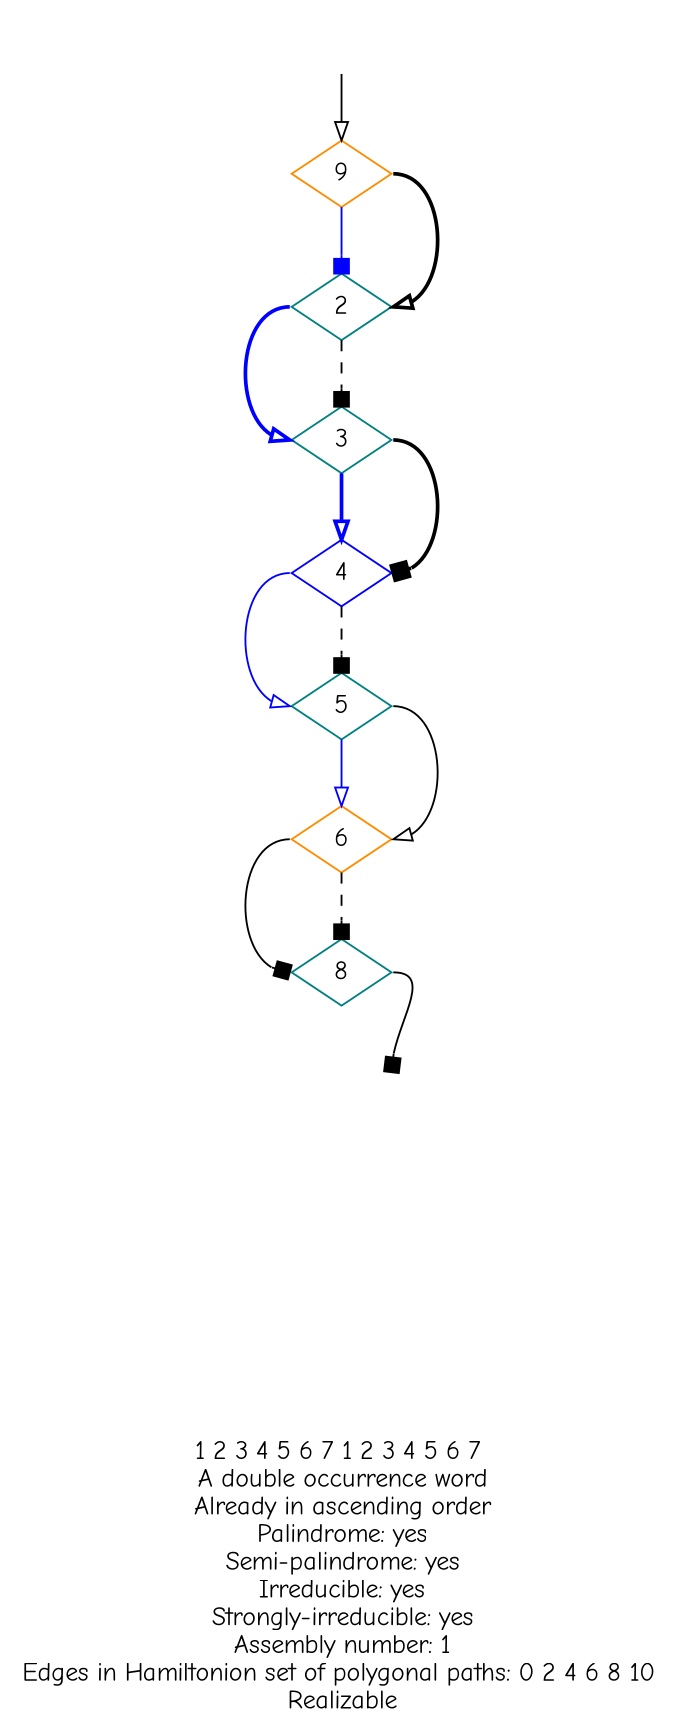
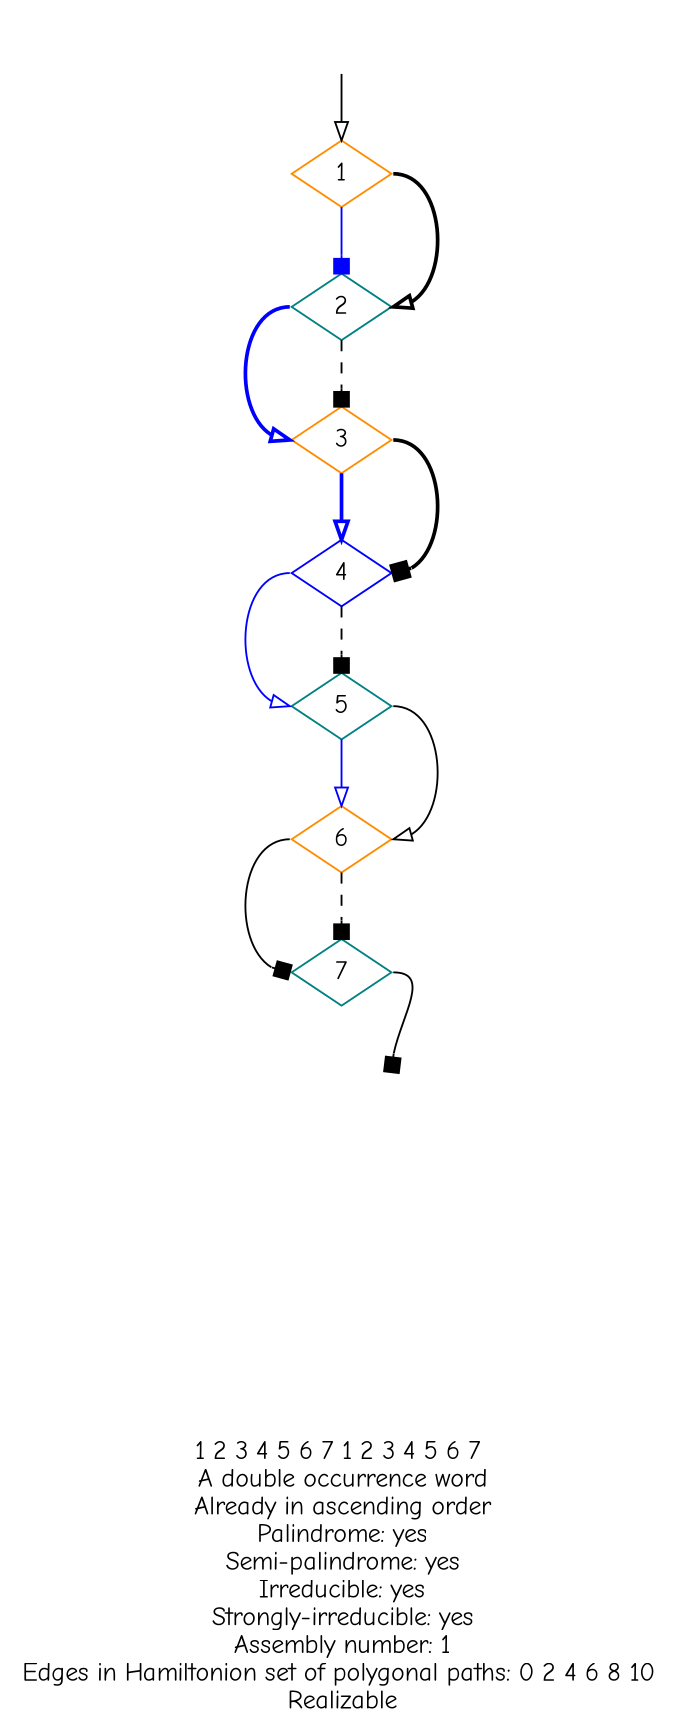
node "9": label "9" -> "1"
node "3": color teal -> darkorange
node "8": label "8" -> "7"
